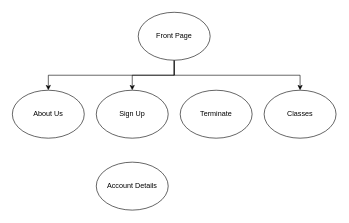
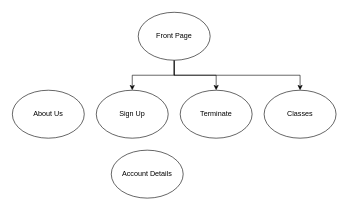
edge "Front Page" -> "About Us": now "Front Page" -> "Terminate"
node "Account Details": moved (132, 186) -> (147, 174)
